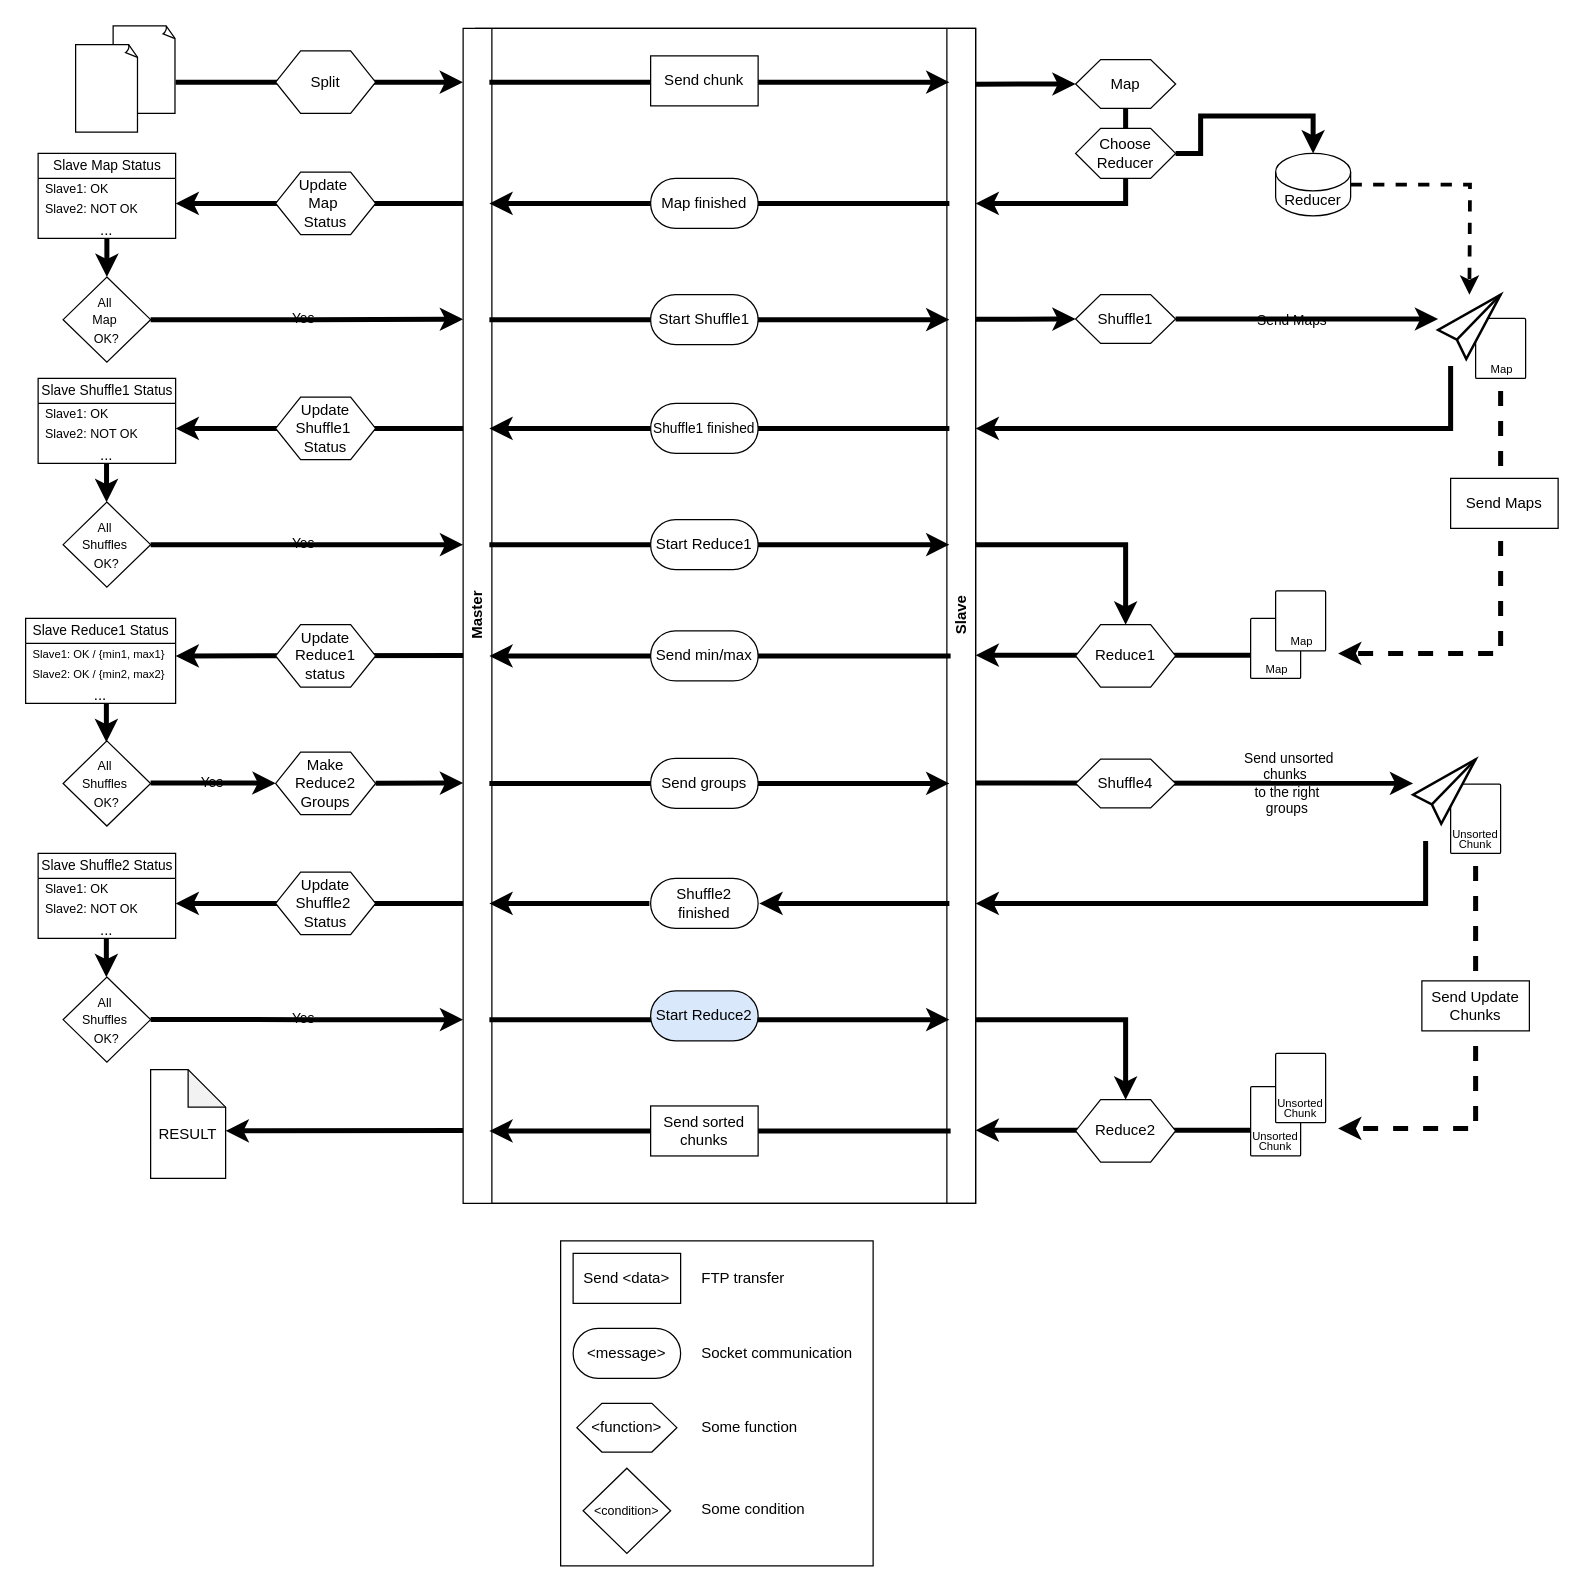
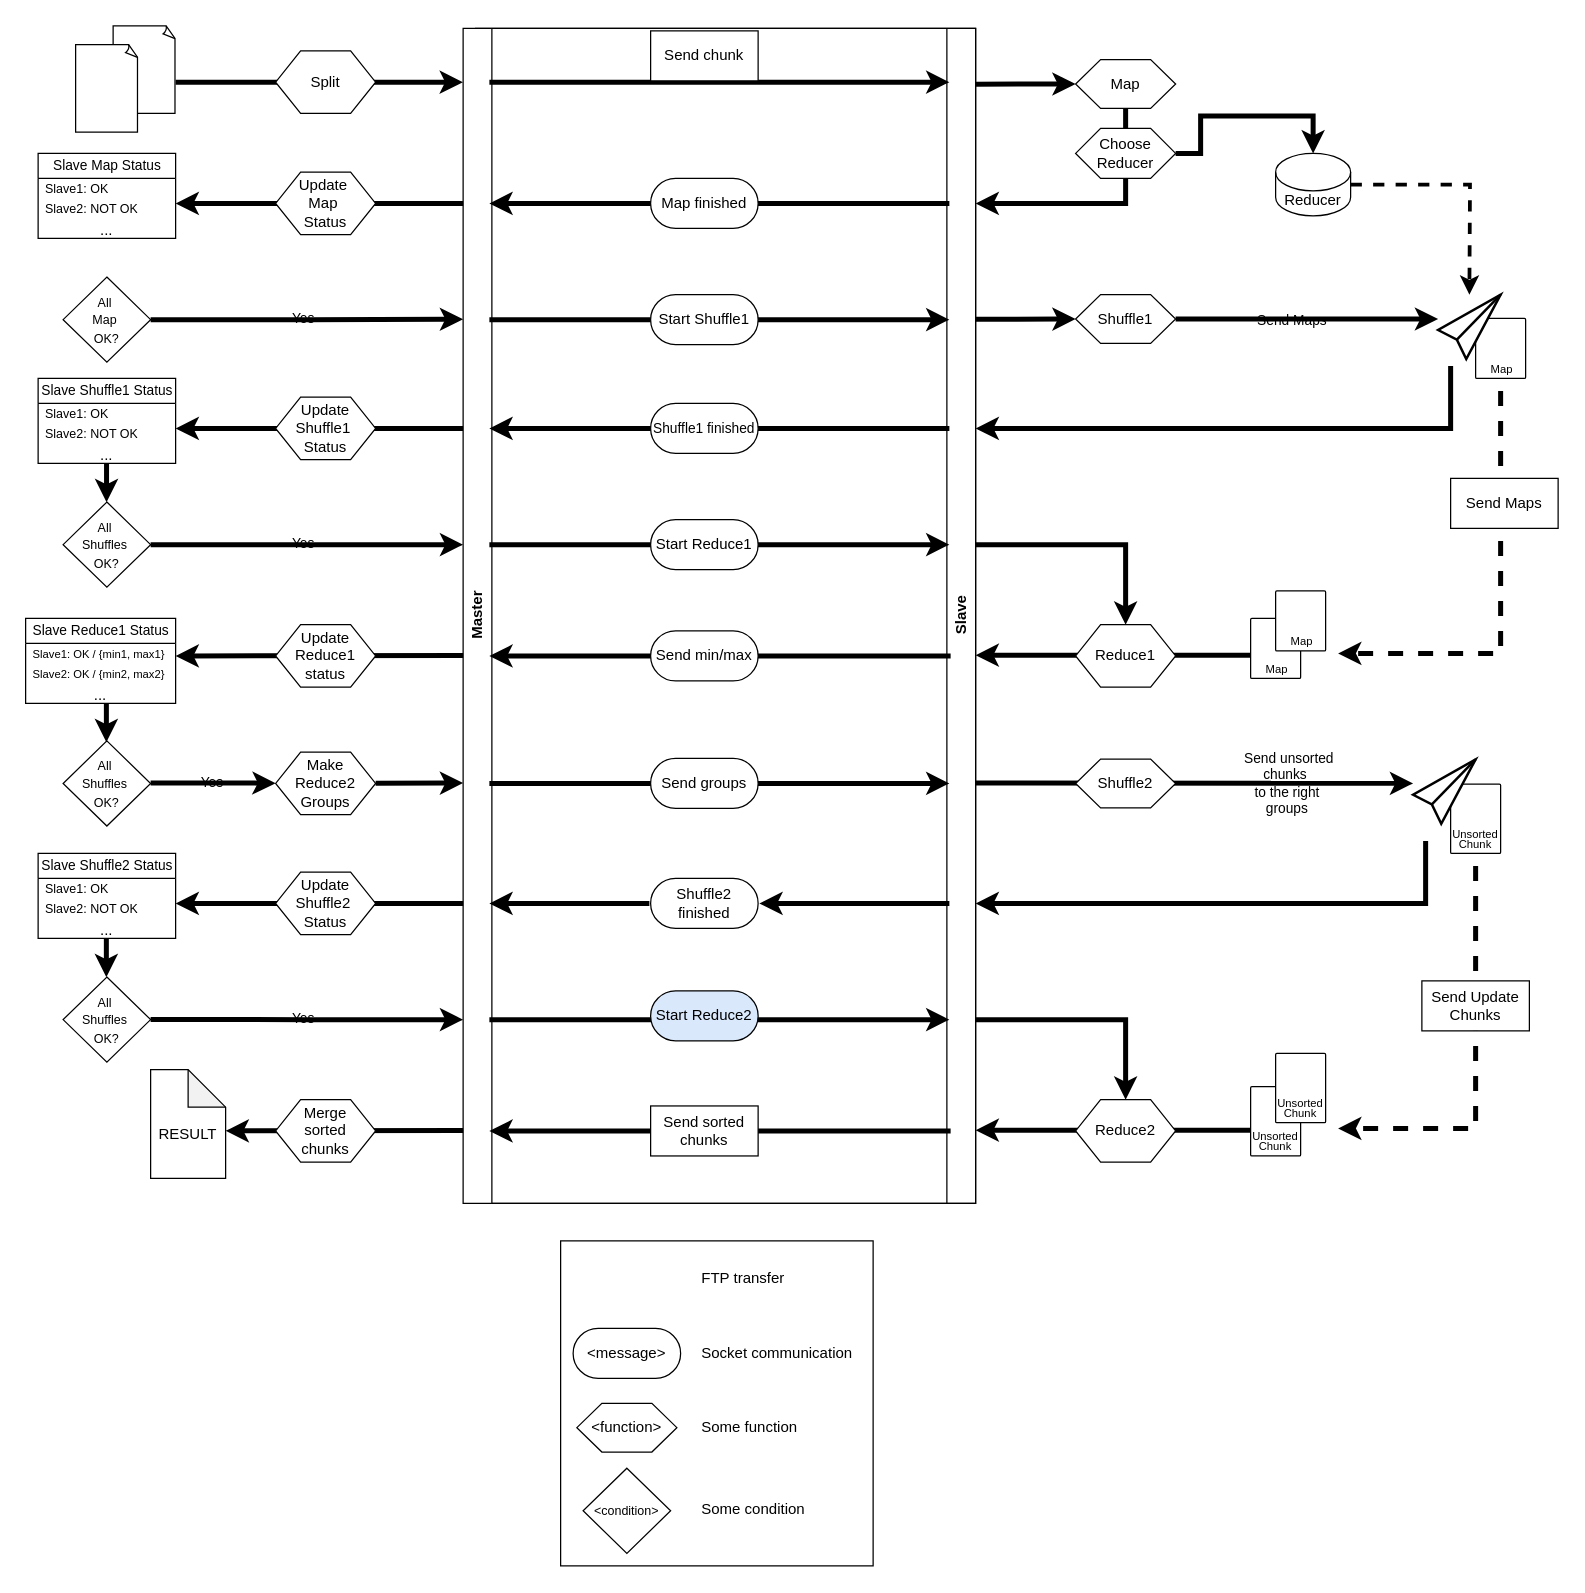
node "Send chunk": moved (704, 81) -> (704, 56)
edge "Slave Map Status" -> "All Map OK?": removed
node "Shuffle4": label "Shuffle4" -> "Shuffle2"
node "Merge sorted chunks": added
node "Send <data>": removed
